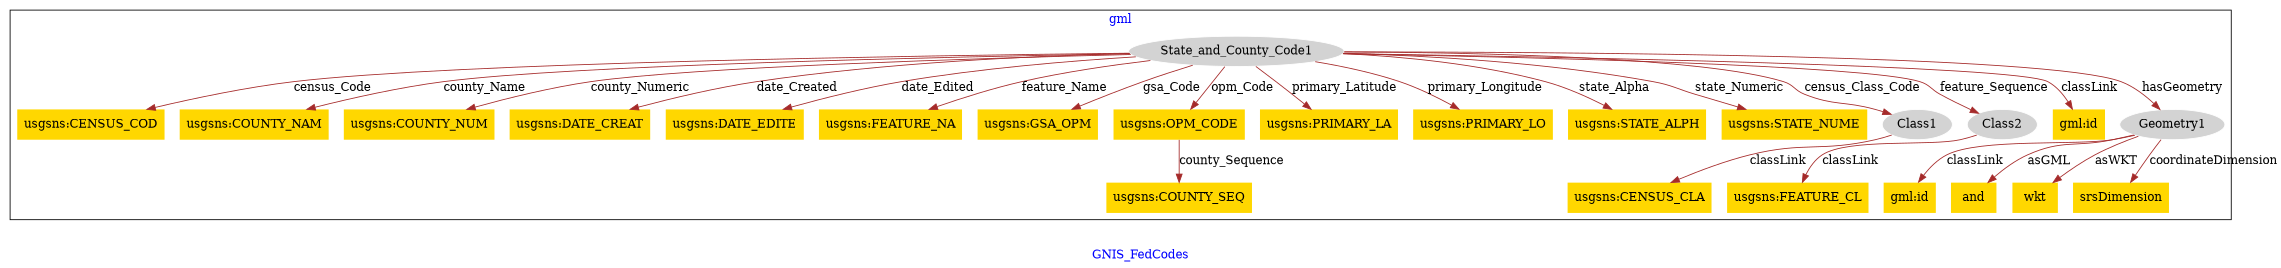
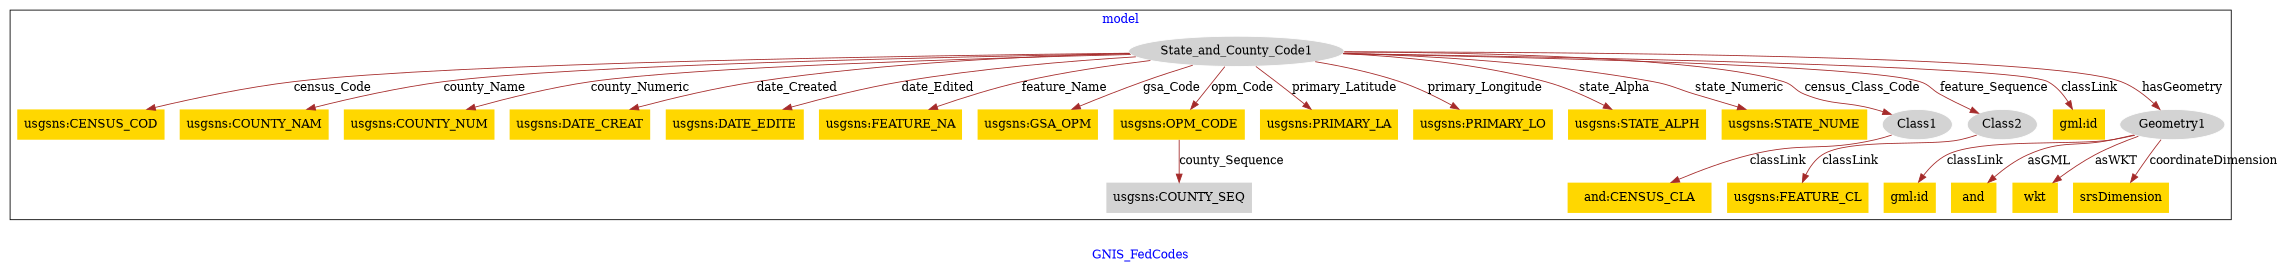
cluster "gml": label "gml" -> "model"
node "usgsns:COUNTY_SEQ": fillcolor gold -> lightgray
node "usgsns:CENSUS_CLA": label "usgsns:CENSUS_CLA" -> "and:CENSUS_CLA"
